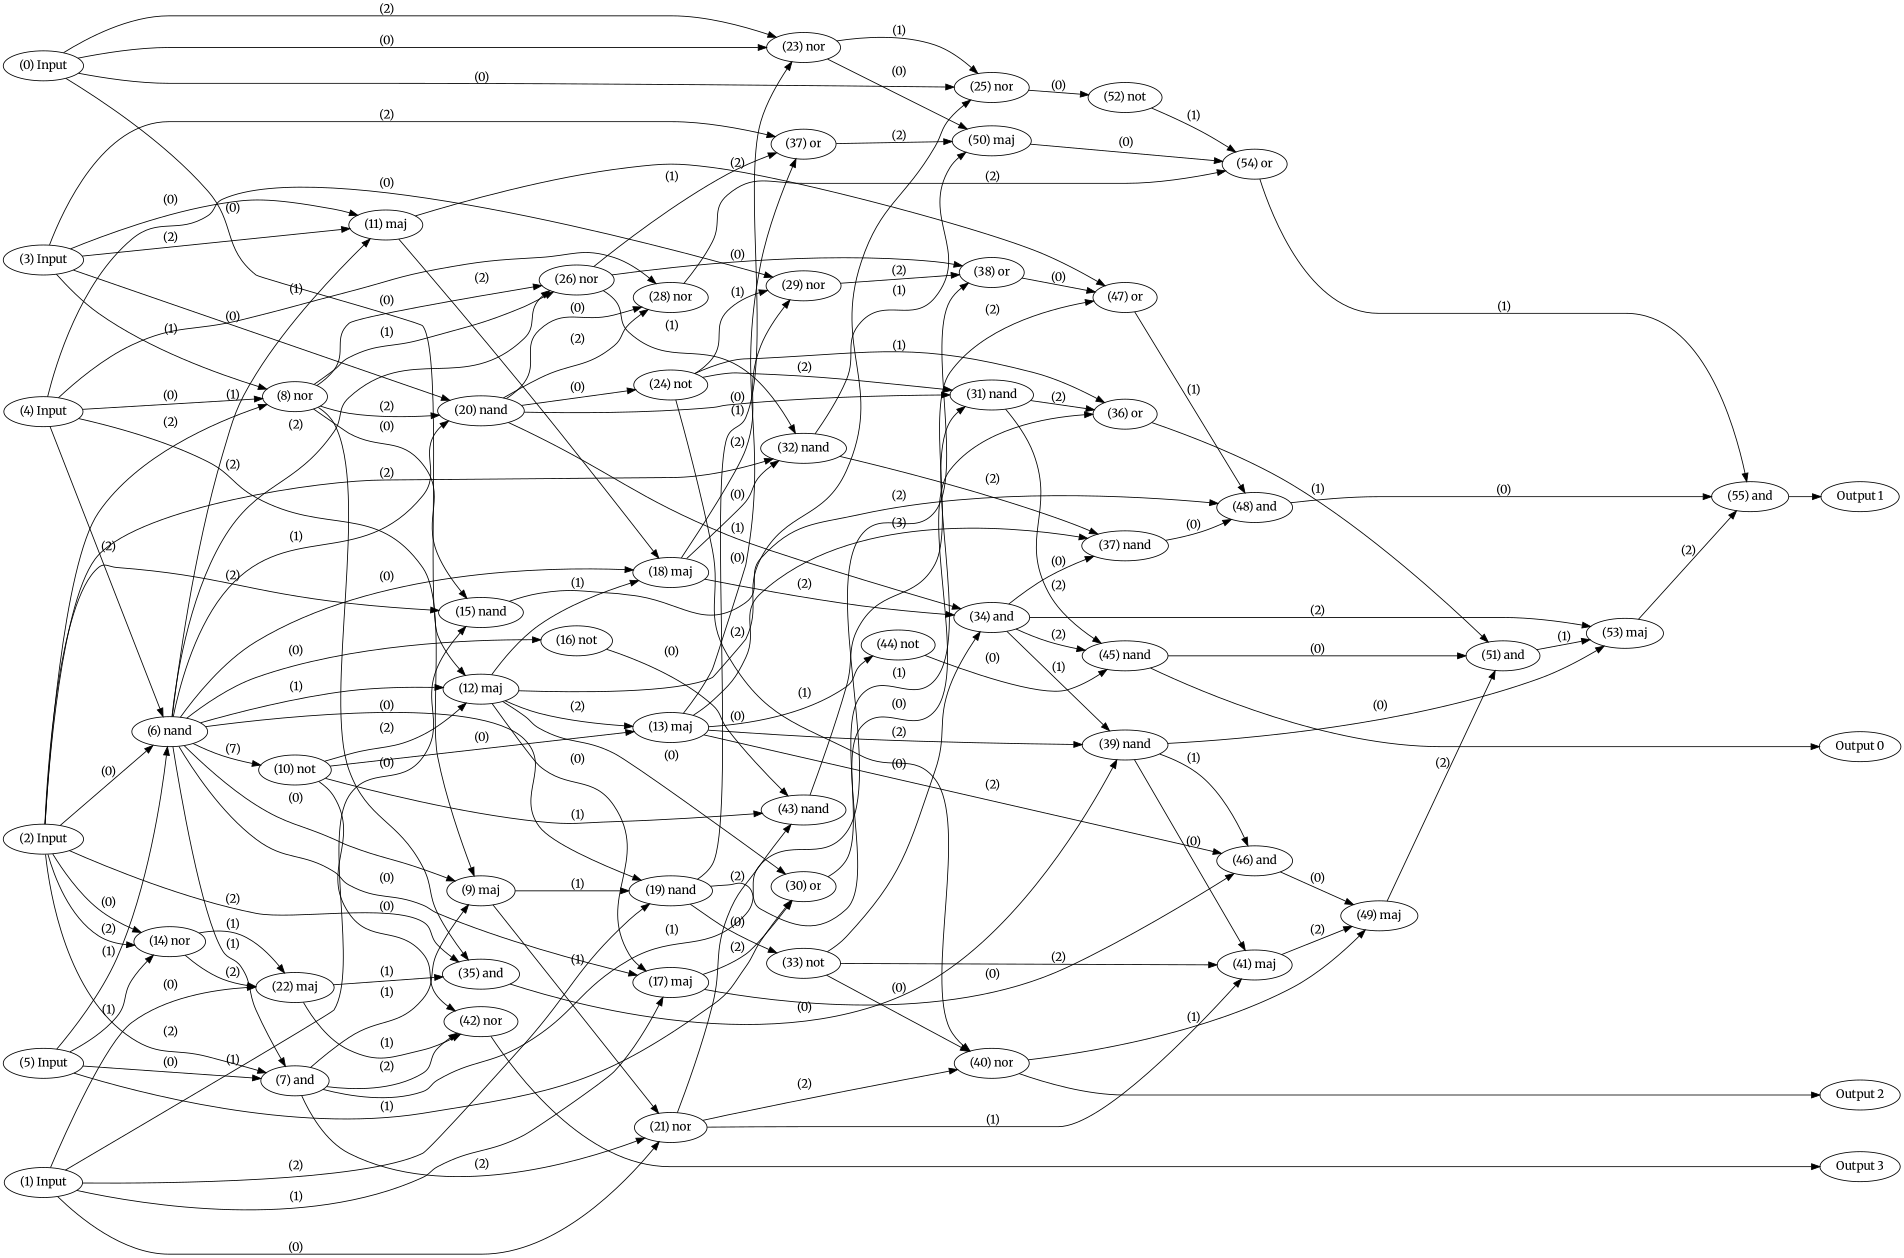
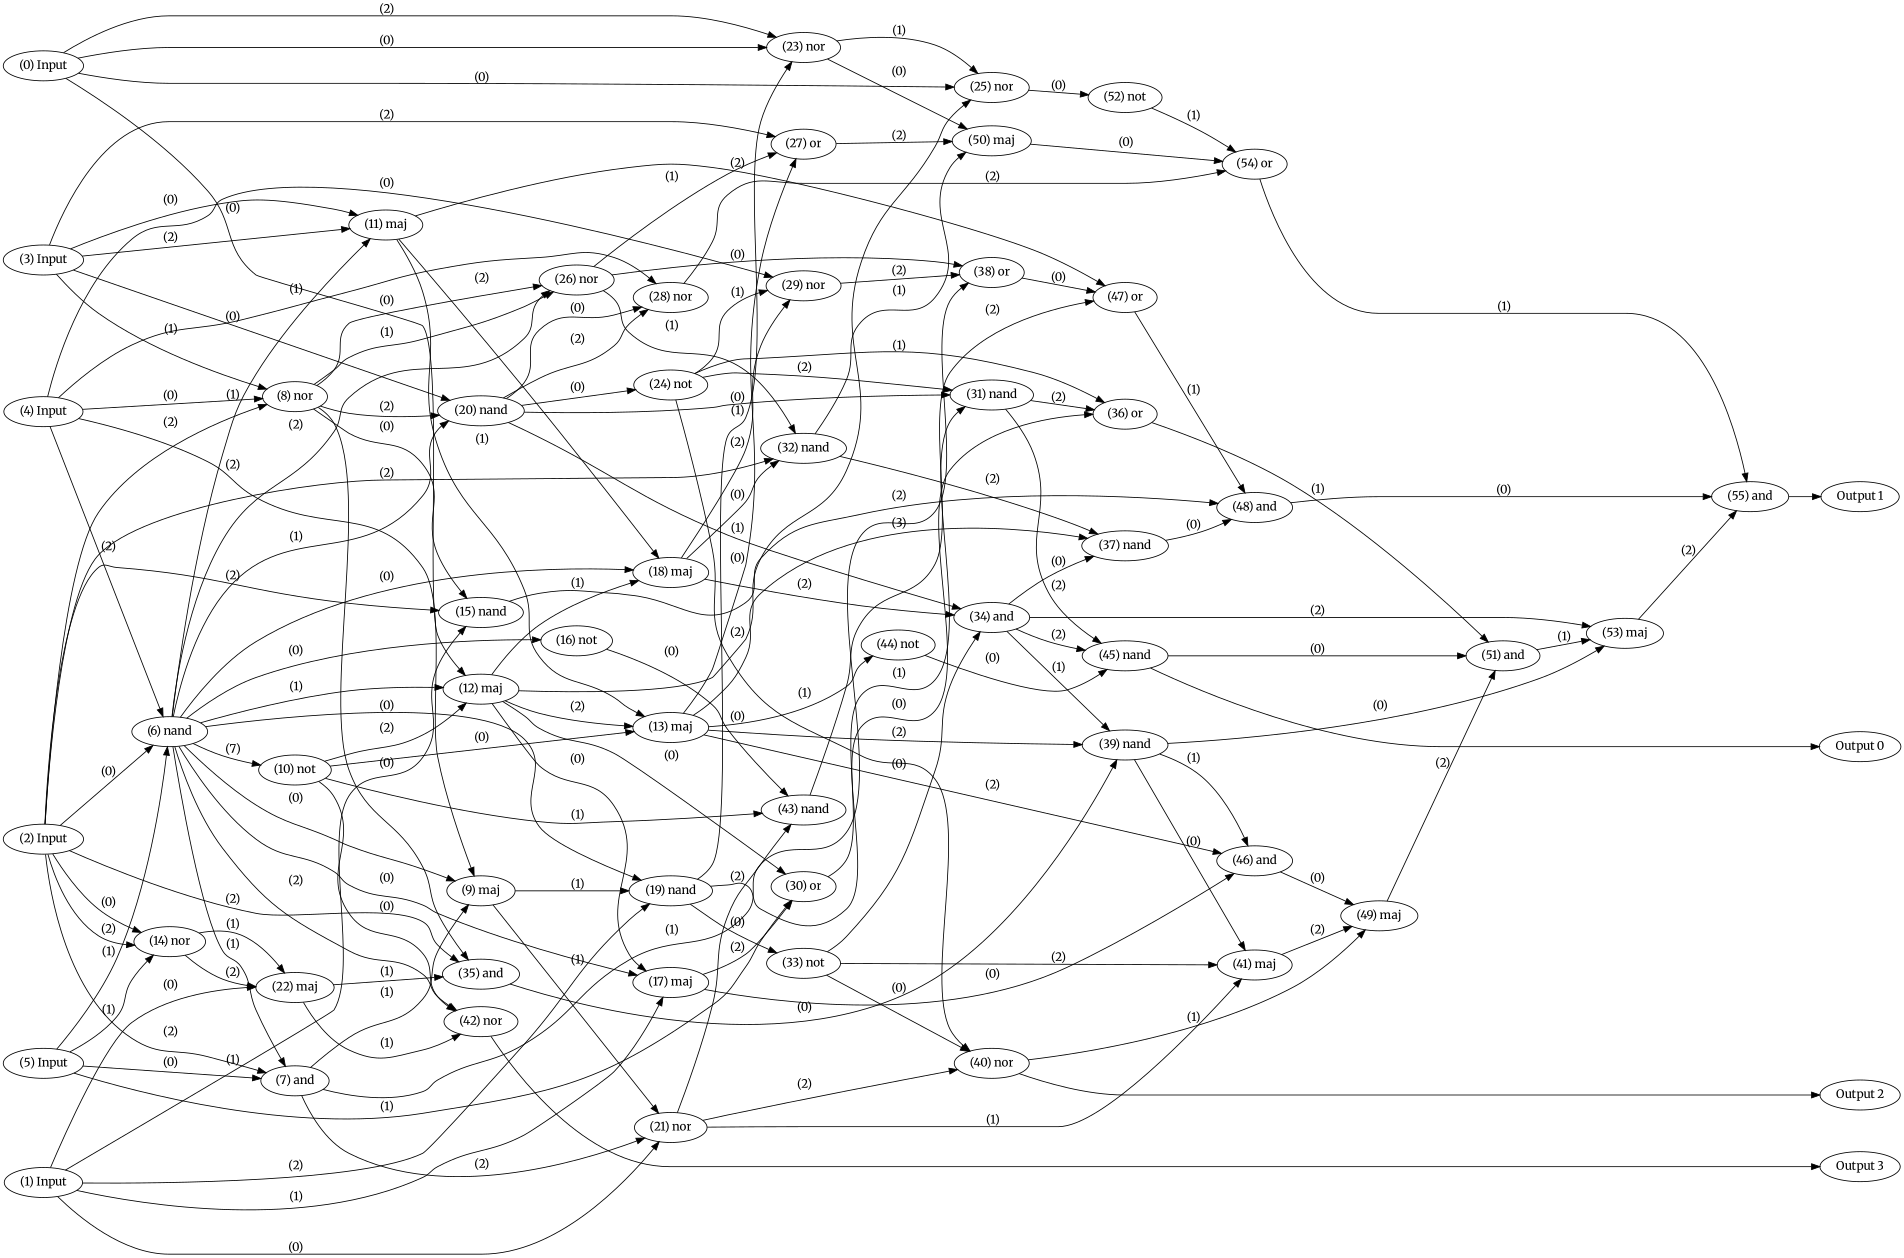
node "(37) or": label "(37) or" -> "(27) or"
edge "(11) maj" -> "(13) maj": added, label "(1)"
edge "(7) and" -> "(42) nor": now "(6) nand" -> "(42) nor"
